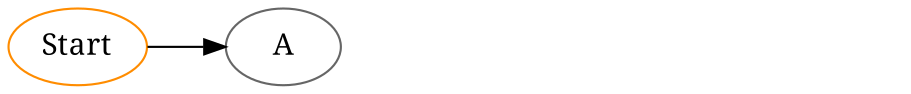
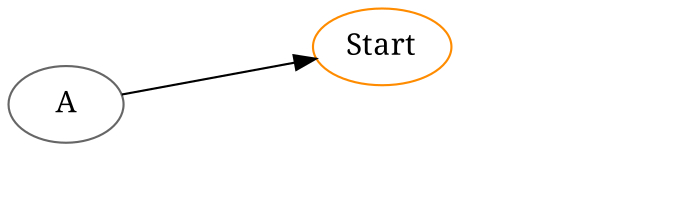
edge "Start" -> "A": reversed
